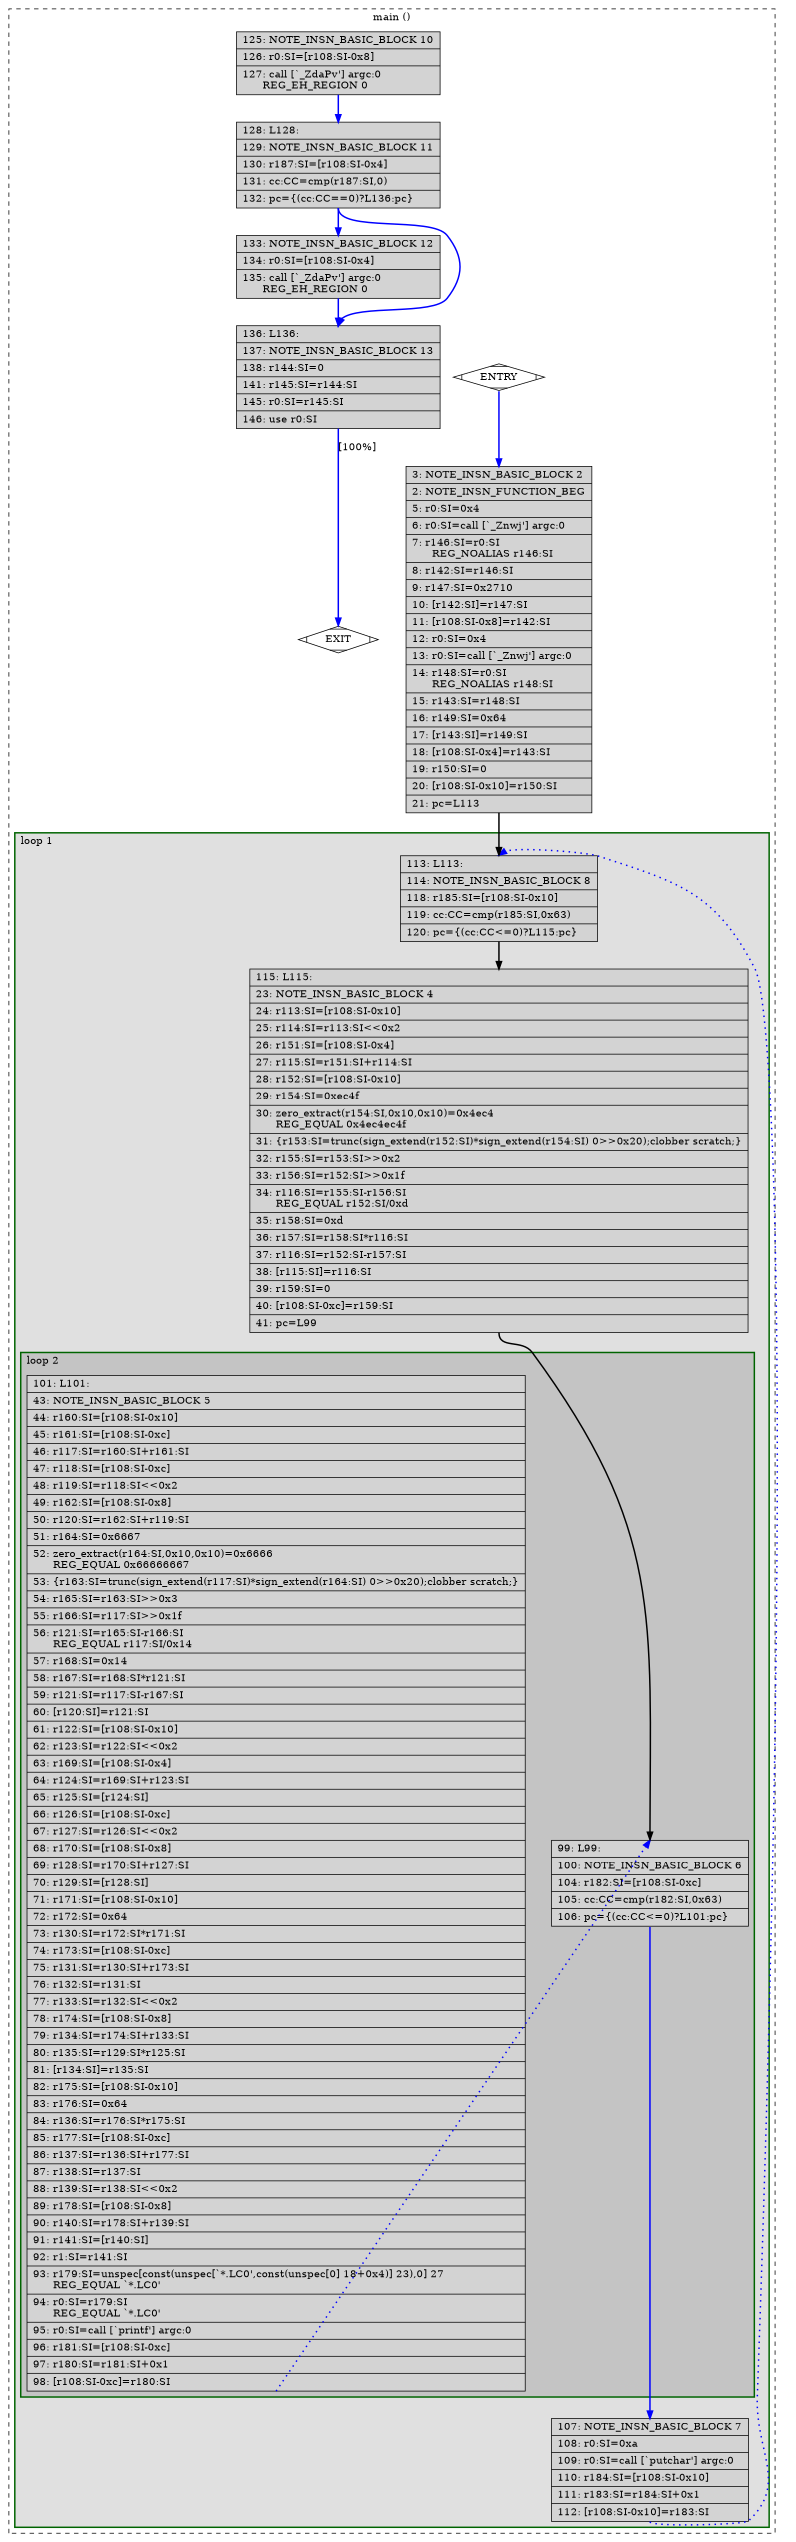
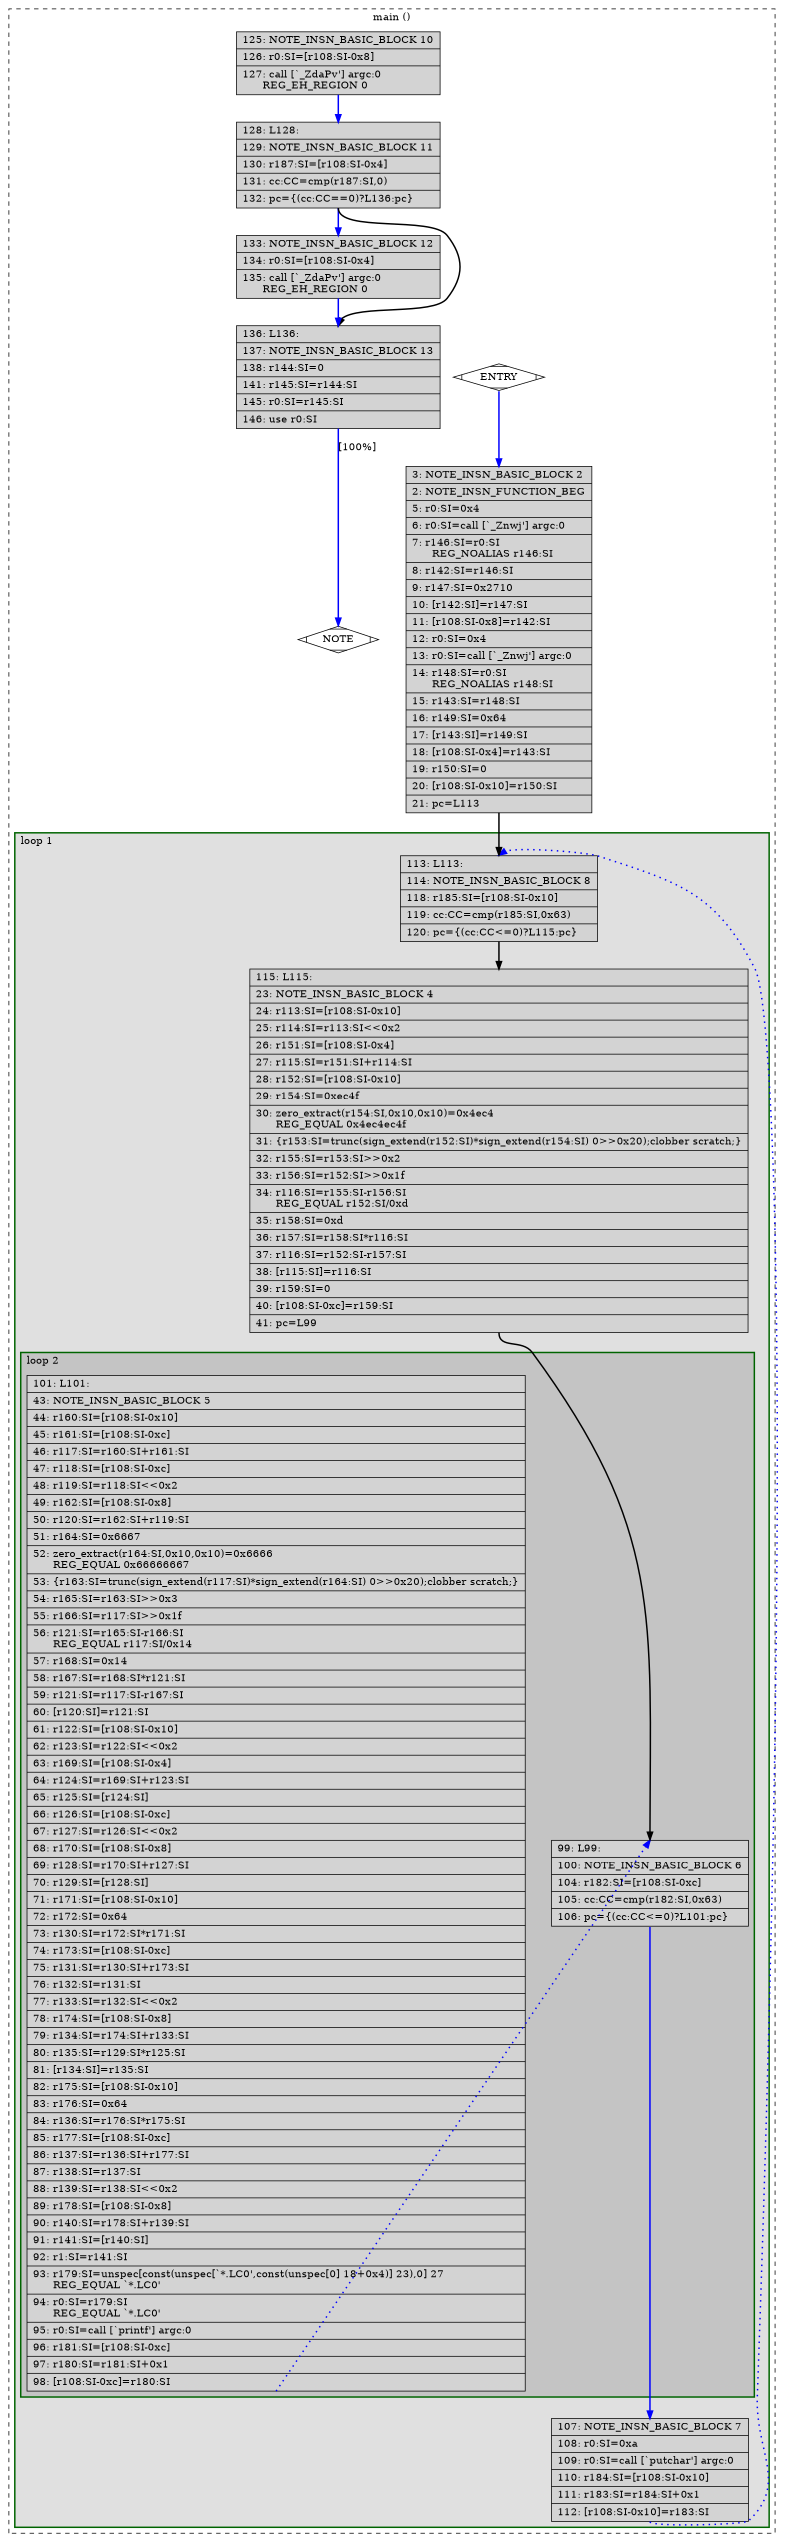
edge "128: L128:" -> "136: L136:": color blue -> black
node "EXIT": label "EXIT" -> "NOTE"
